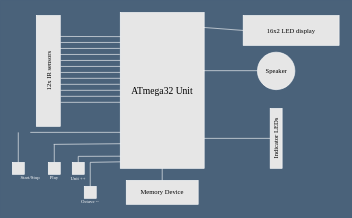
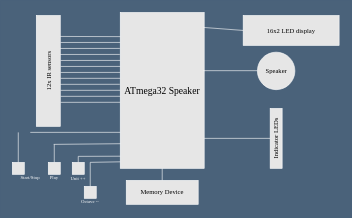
node "ATmega32 Unit": label "ATmega32 Unit" -> "ATmega32 Speaker"
